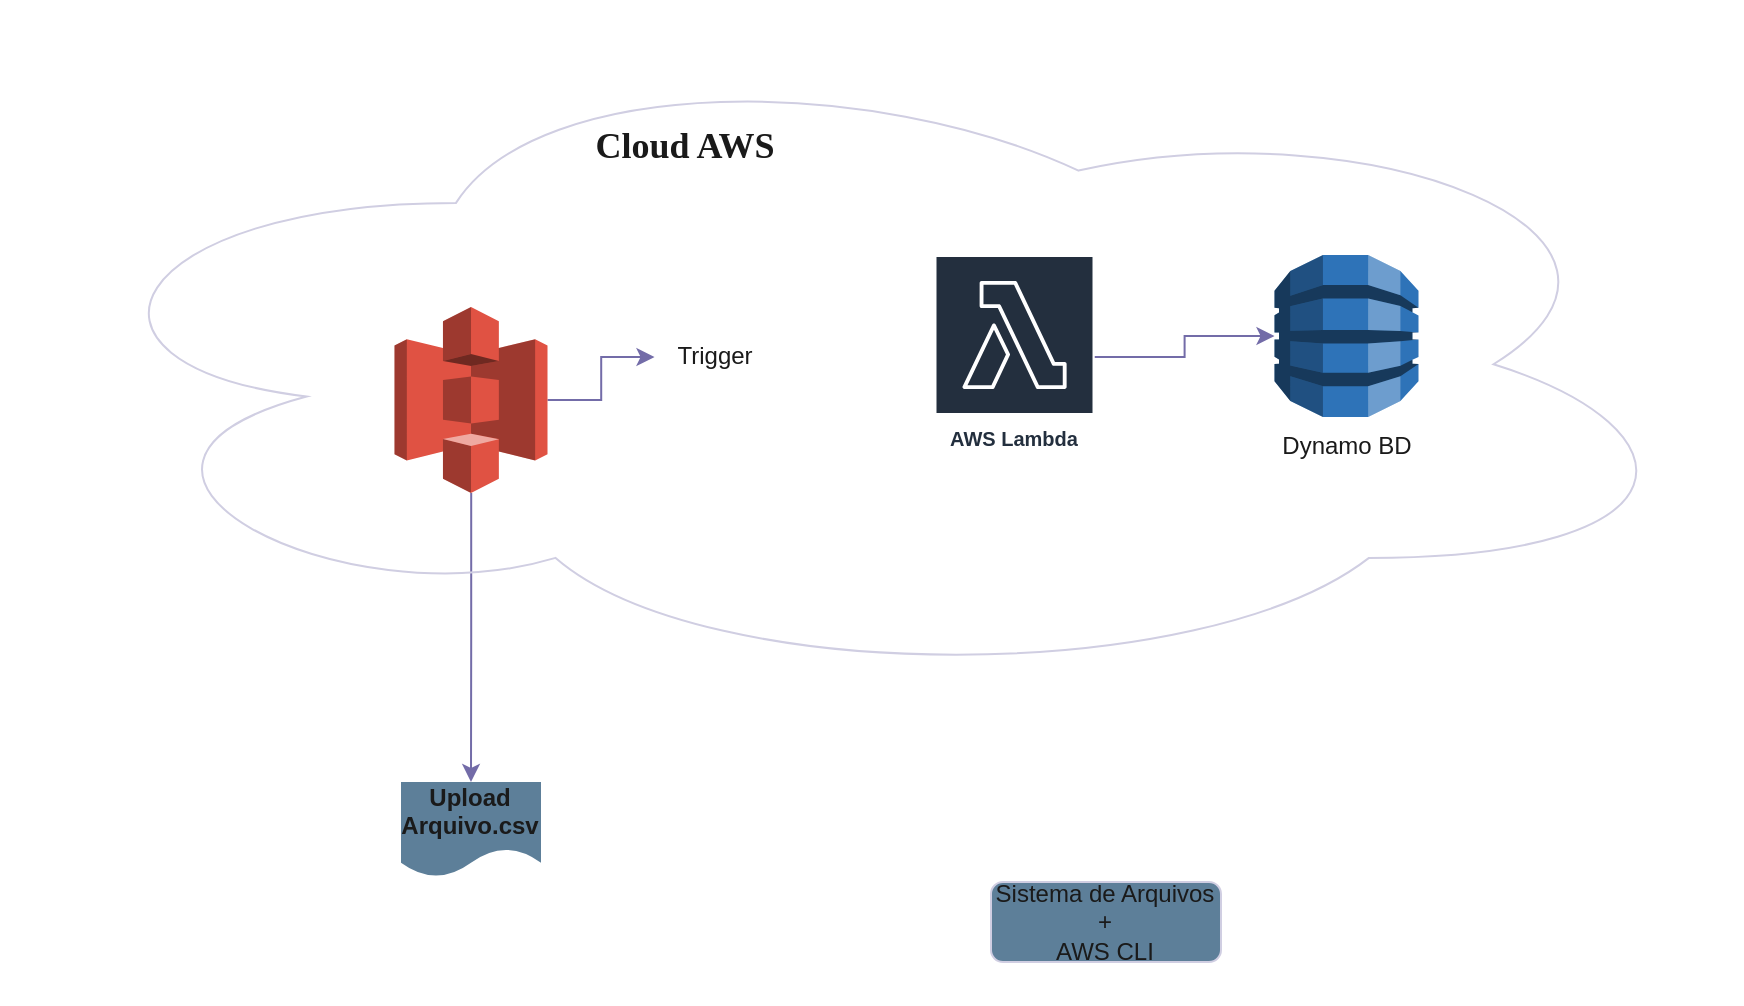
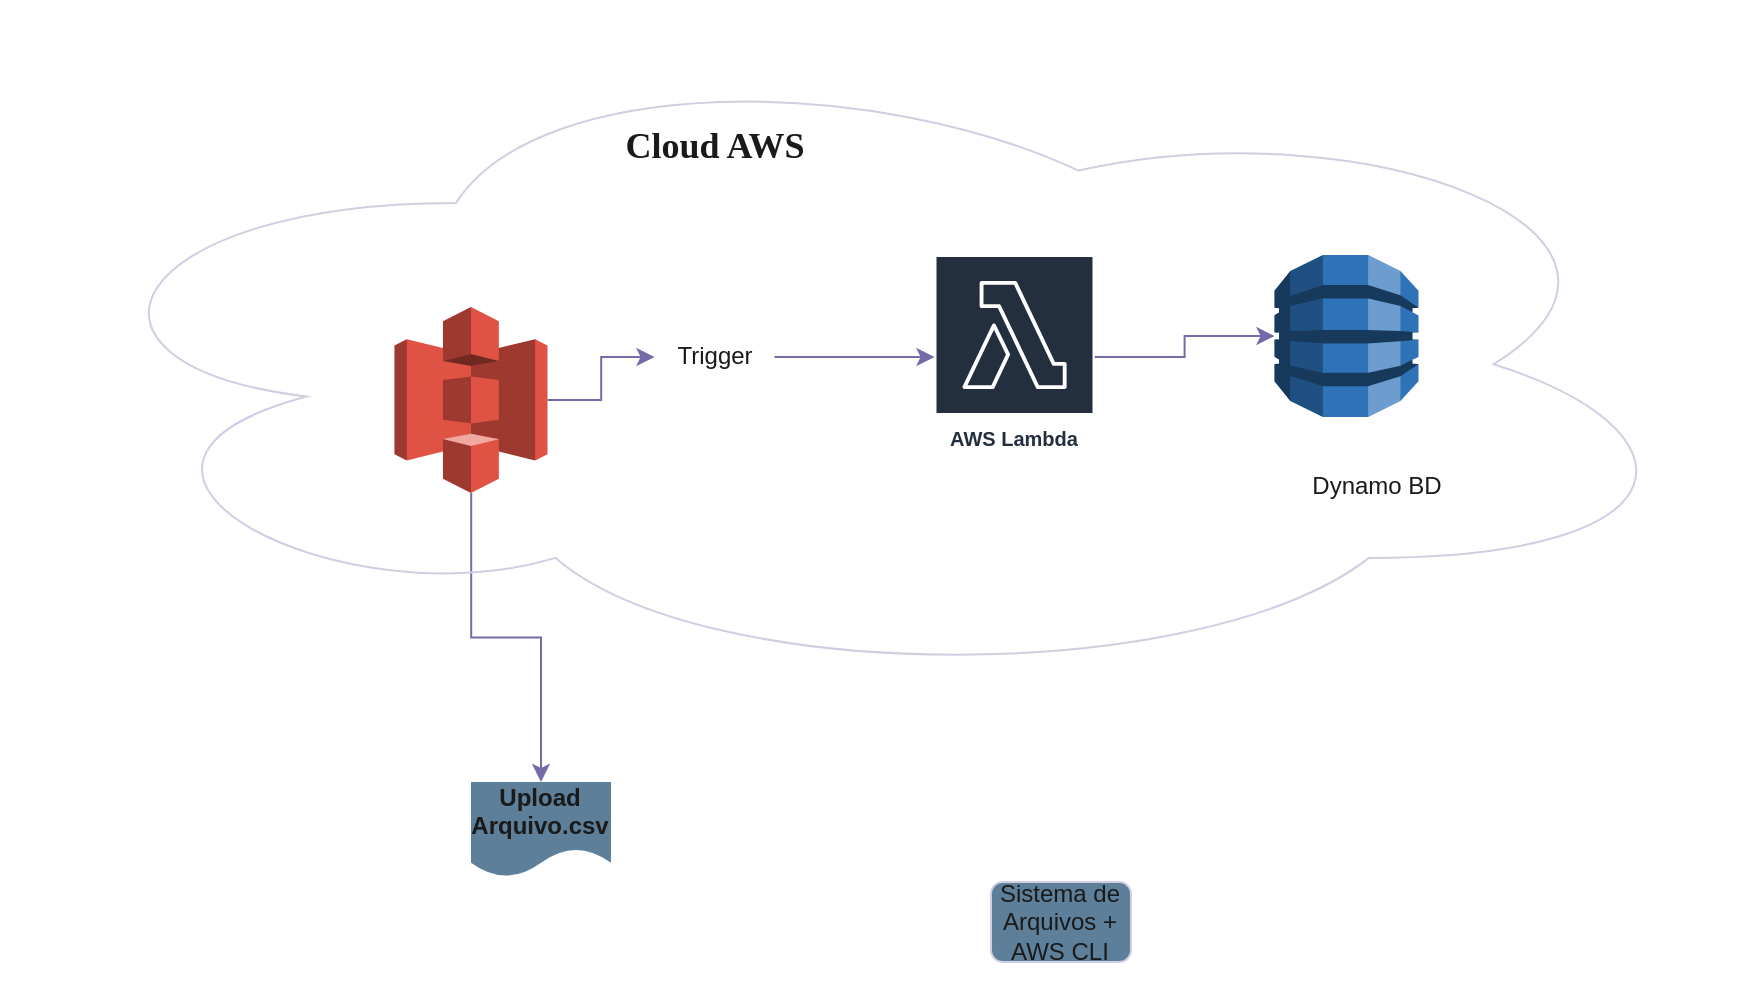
node "Cloud AWS": moved (685, 147) -> (715, 147)
edge "Trigger" -> "AWS Lambda": added
node "Dynamo BD": moved (1347, 447) -> (1377, 487)
node "Upload Arquivo.csv": moved (471, 830) -> (541, 830)
node "Sistema de Arquivos + AWS CLI": size 230x80 -> 140x80
